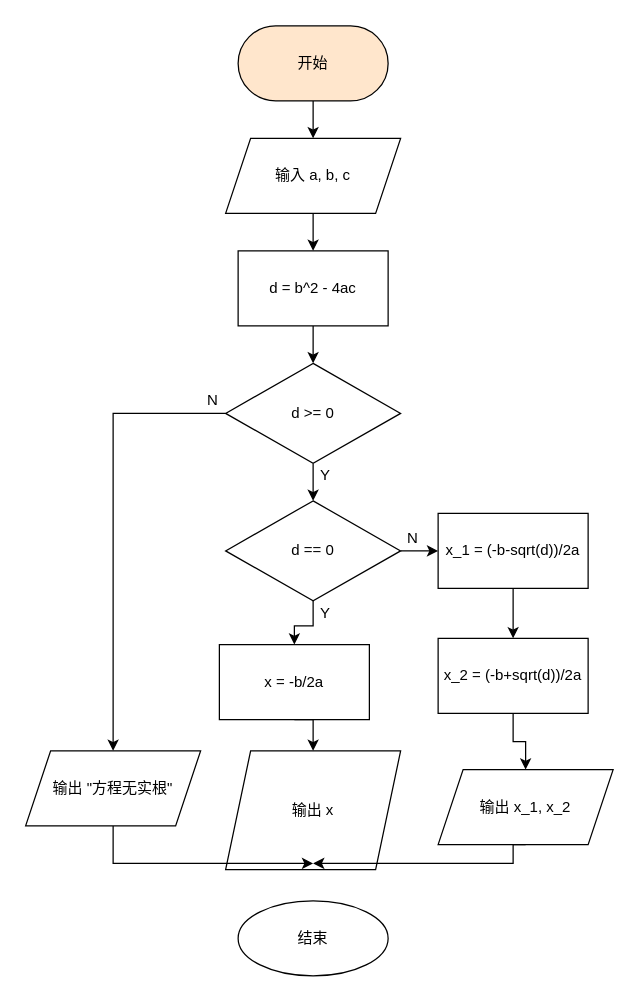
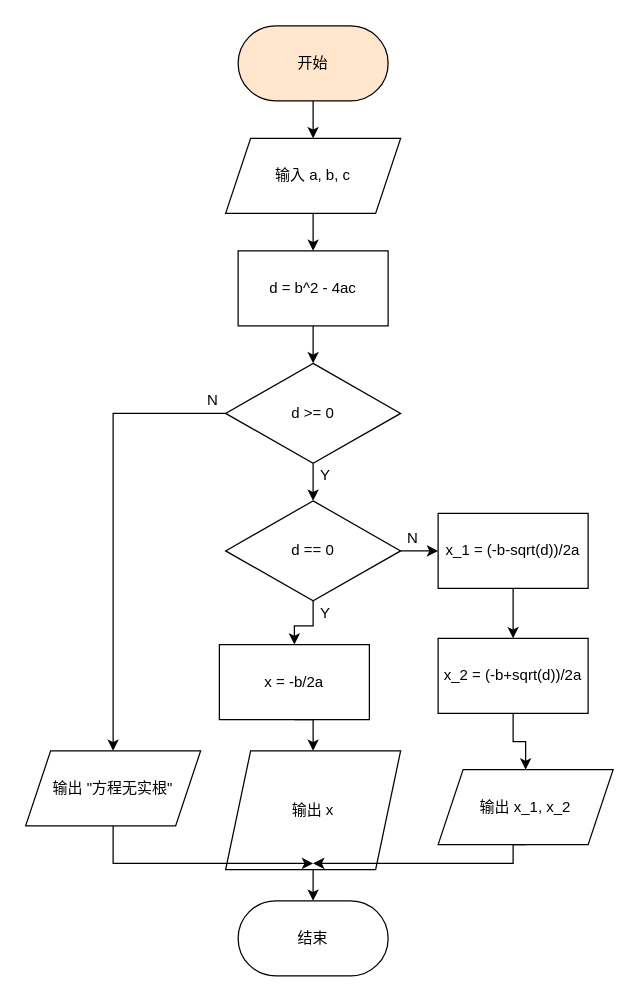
edge "输出 x" -> "结束": added
node "结束": shape ellipse -> rounded rectangle
